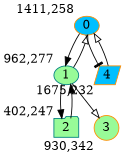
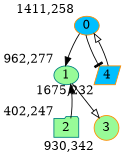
edge "1 962,277" -> "0 1411,258": removed
edge "1 962,277" -> "2 402,247": removed
